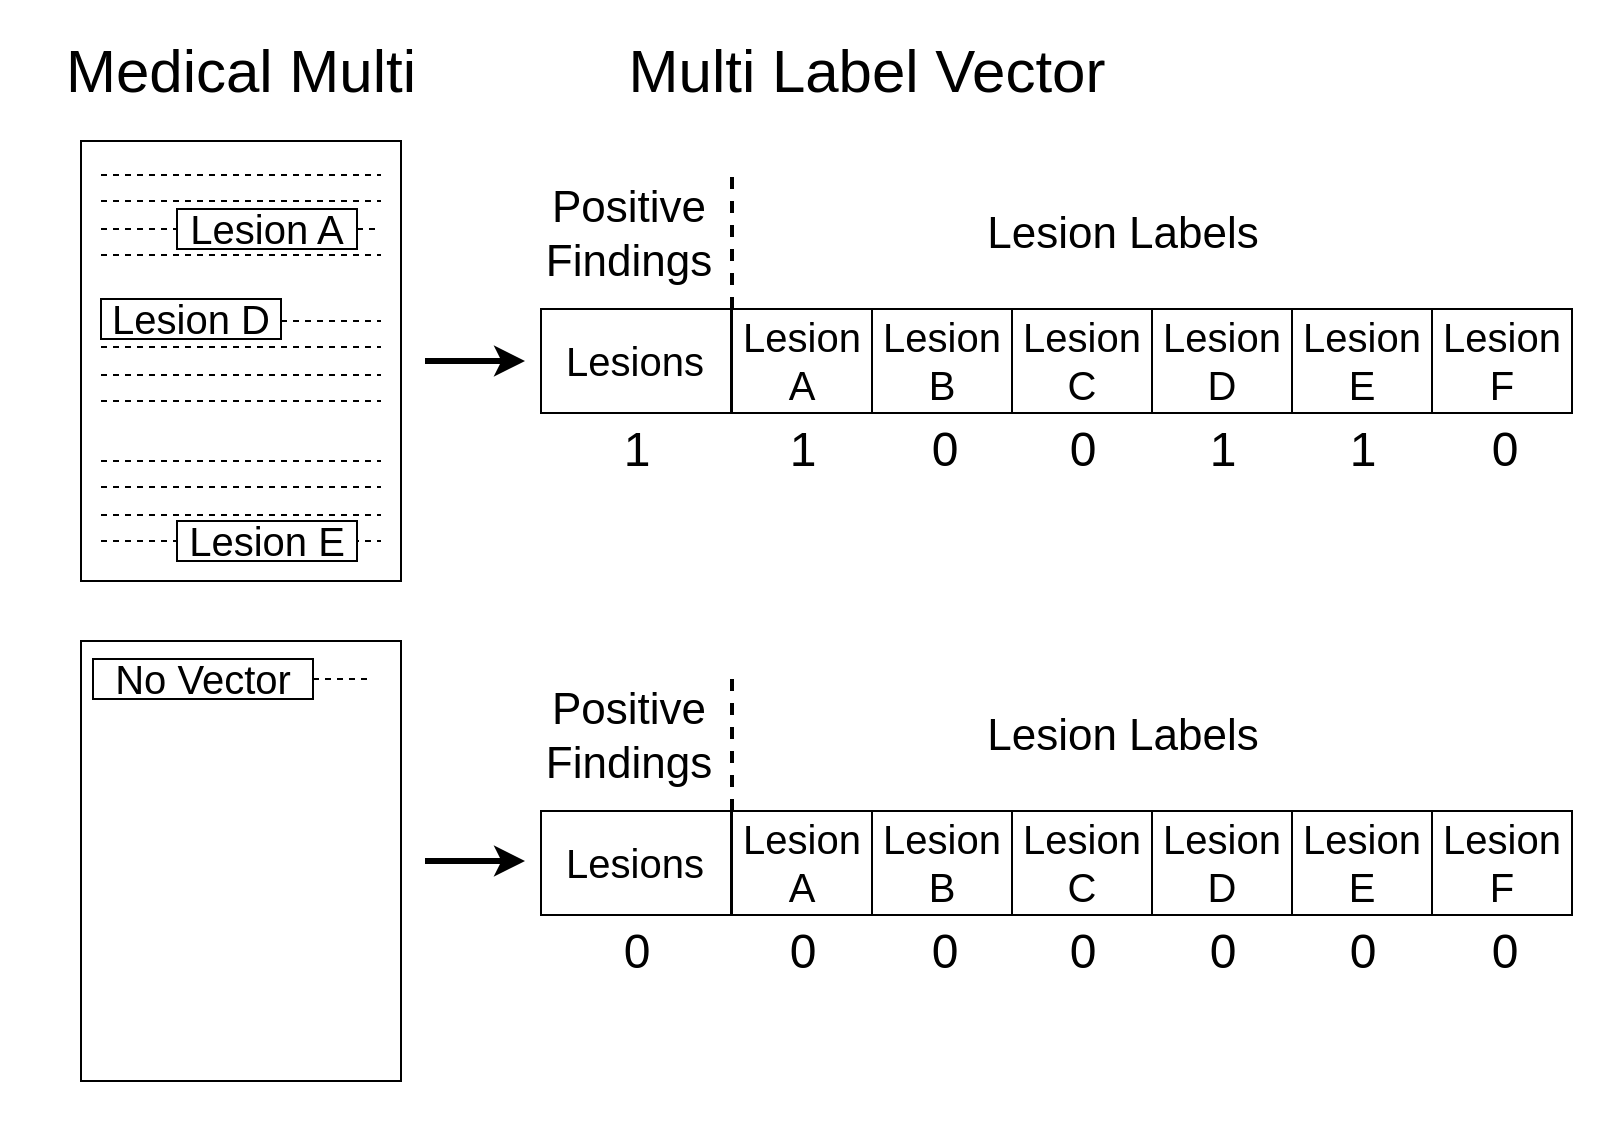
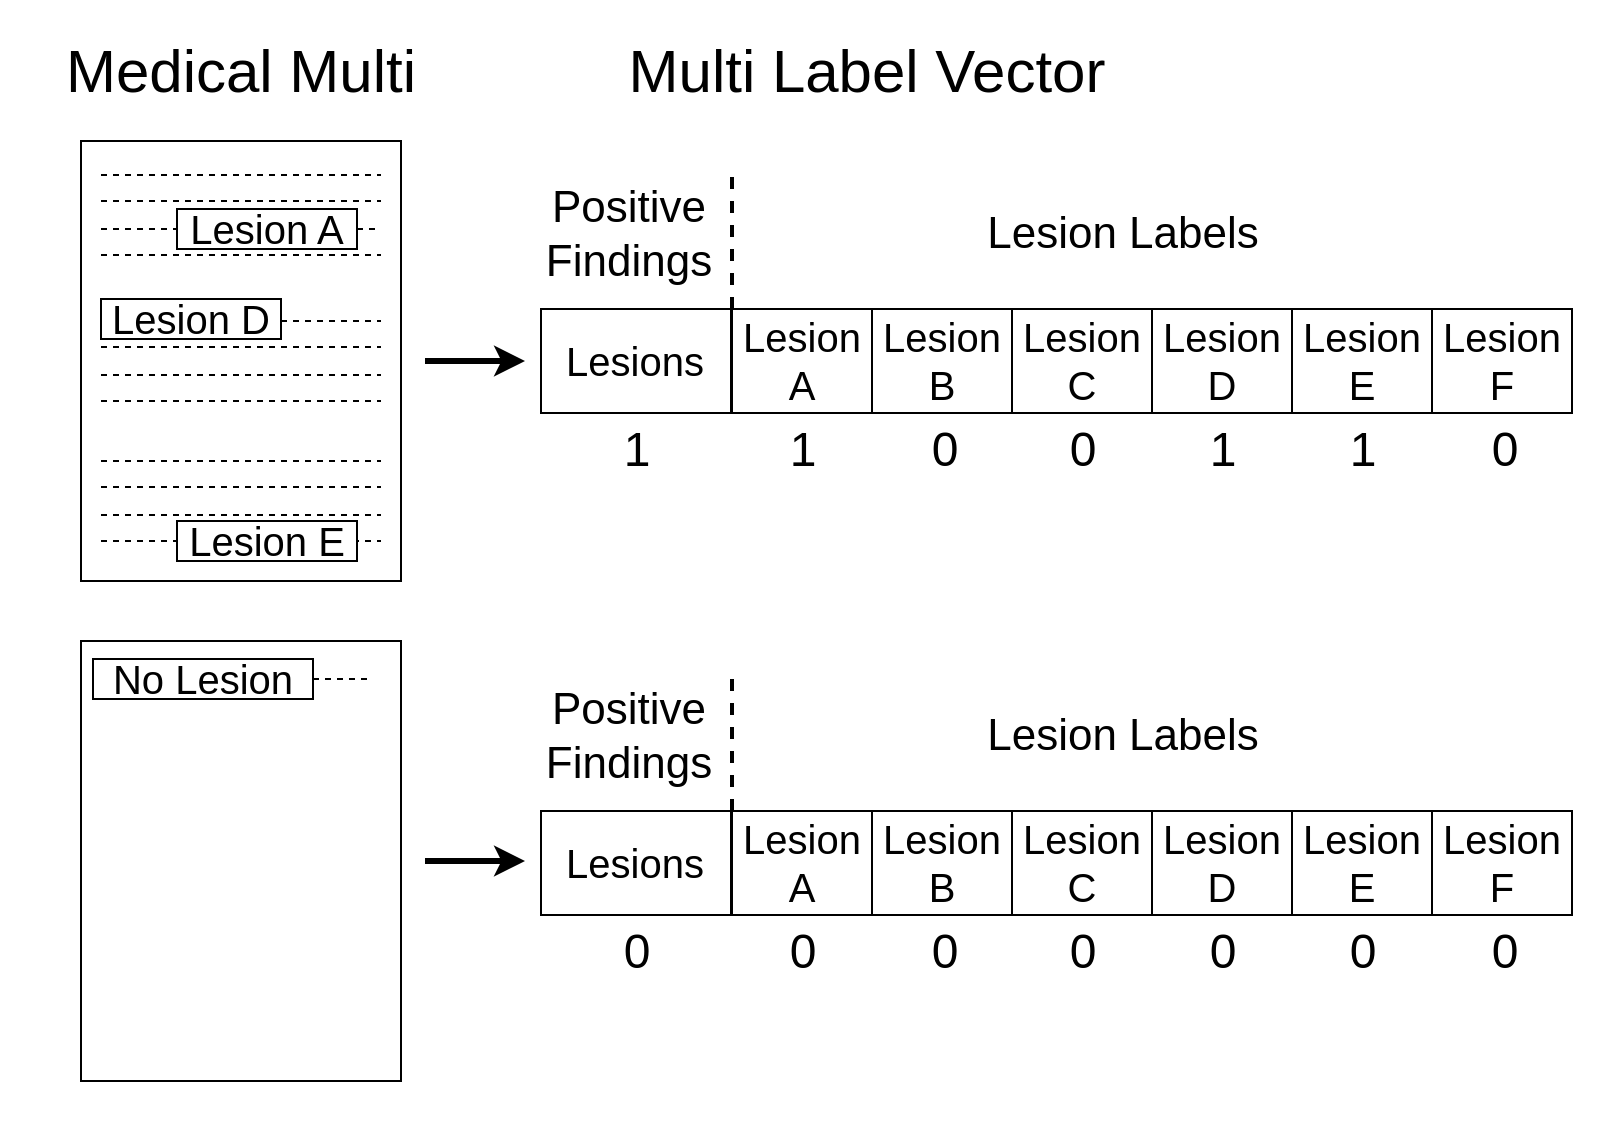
node "No Vector": label "No Vector" -> "No Lesion"
